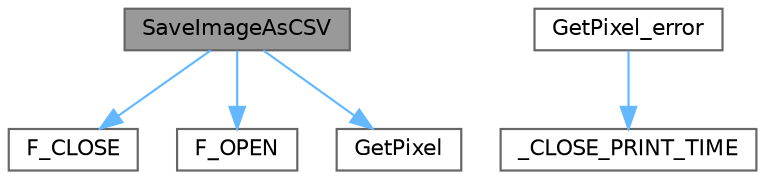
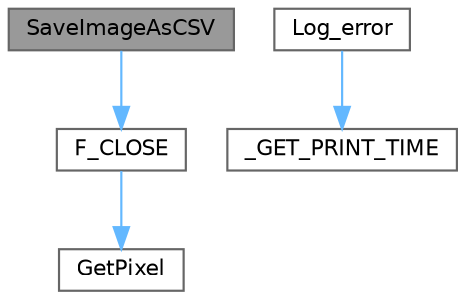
node "GetPixel_error": label "GetPixel_error" -> "Log_error"
edge "SaveImageAsCSV" -> "GetPixel": now "F_CLOSE" -> "GetPixel"
node "F_OPEN": removed
node "_CLOSE_PRINT_TIME": label "_CLOSE_PRINT_TIME" -> "_GET_PRINT_TIME"
